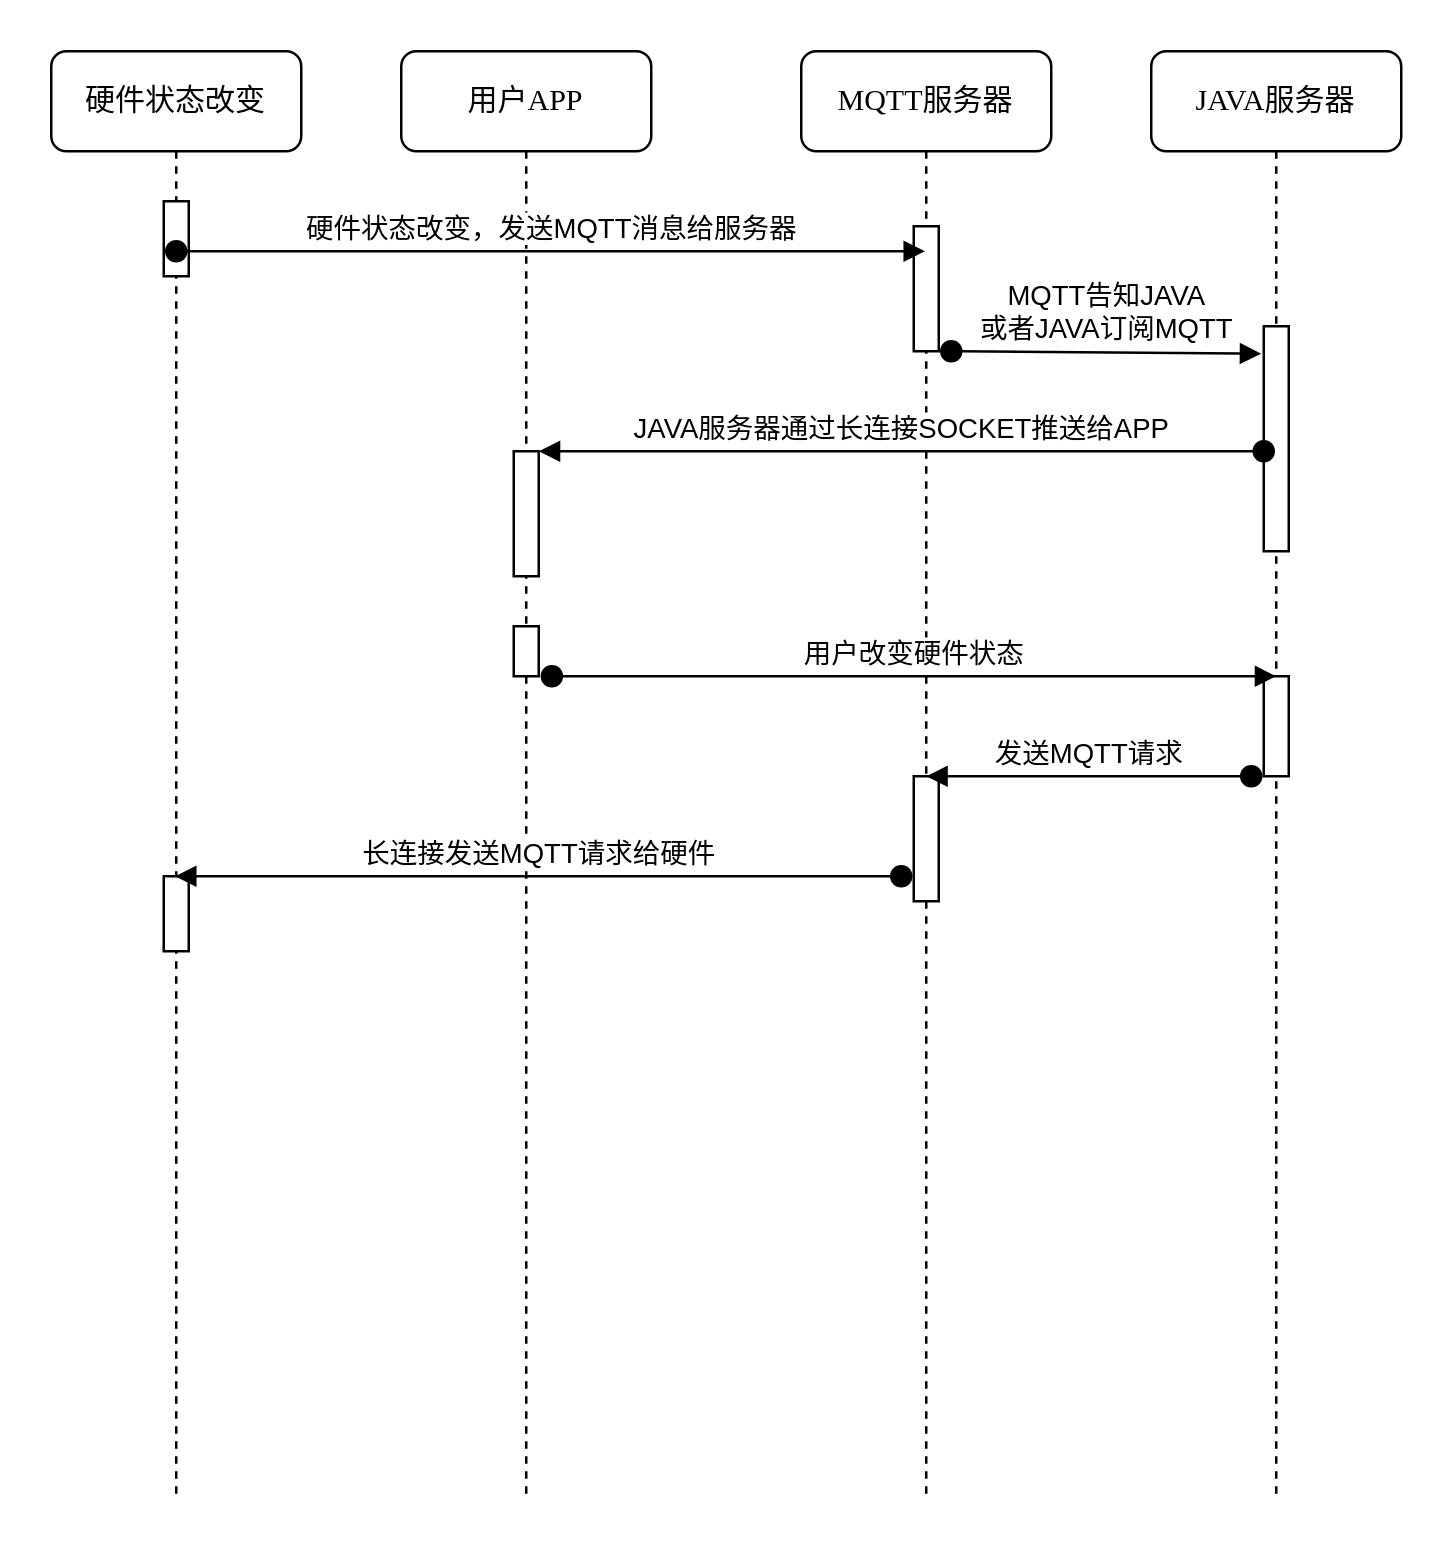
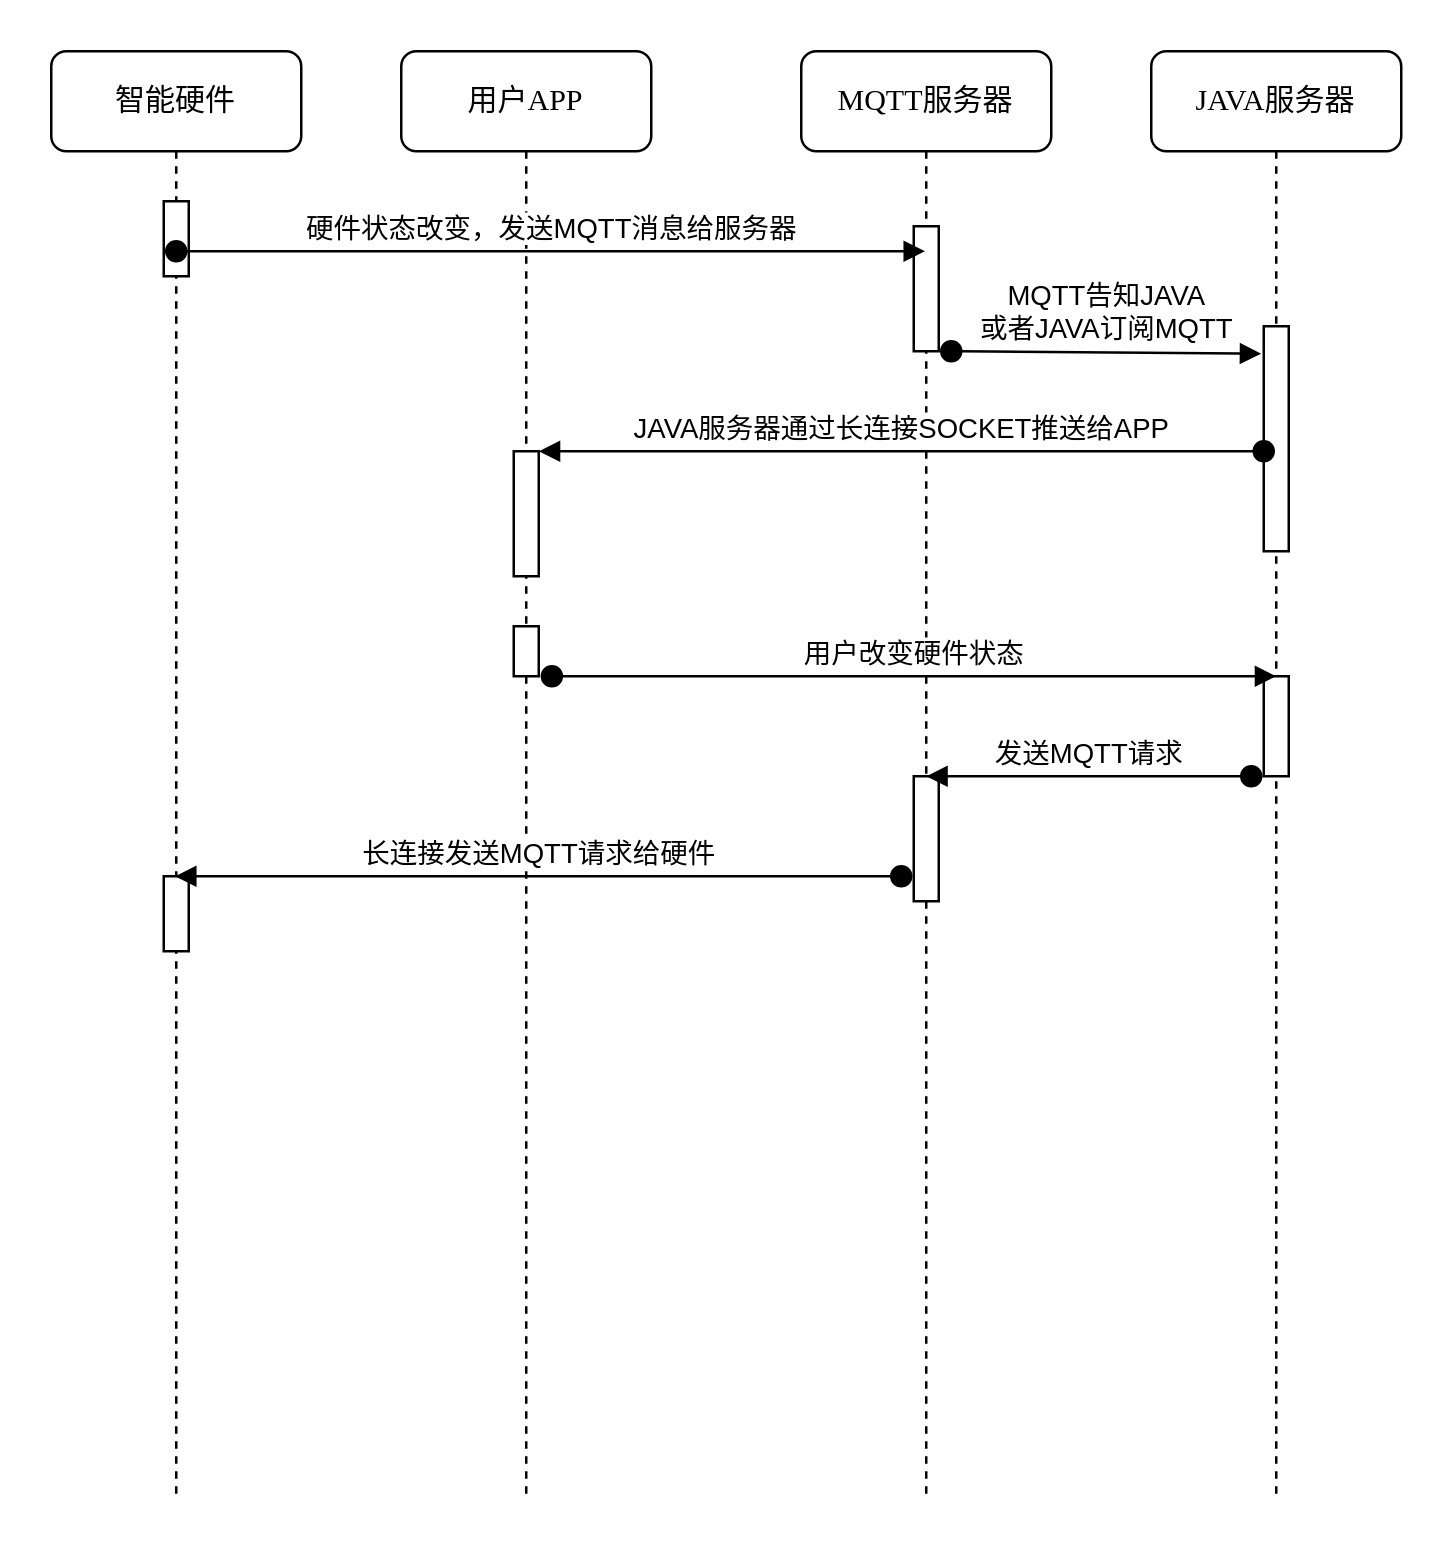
node "硬件状态改变": label "硬件状态改变" -> "智能硬件"
